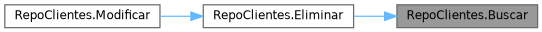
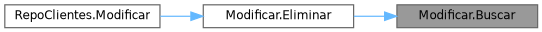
node "RepoClientes.Eliminar": label "RepoClientes.Eliminar" -> "Modificar.Eliminar"
node "RepoClientes.Buscar": label "RepoClientes.Buscar" -> "Modificar.Buscar"
